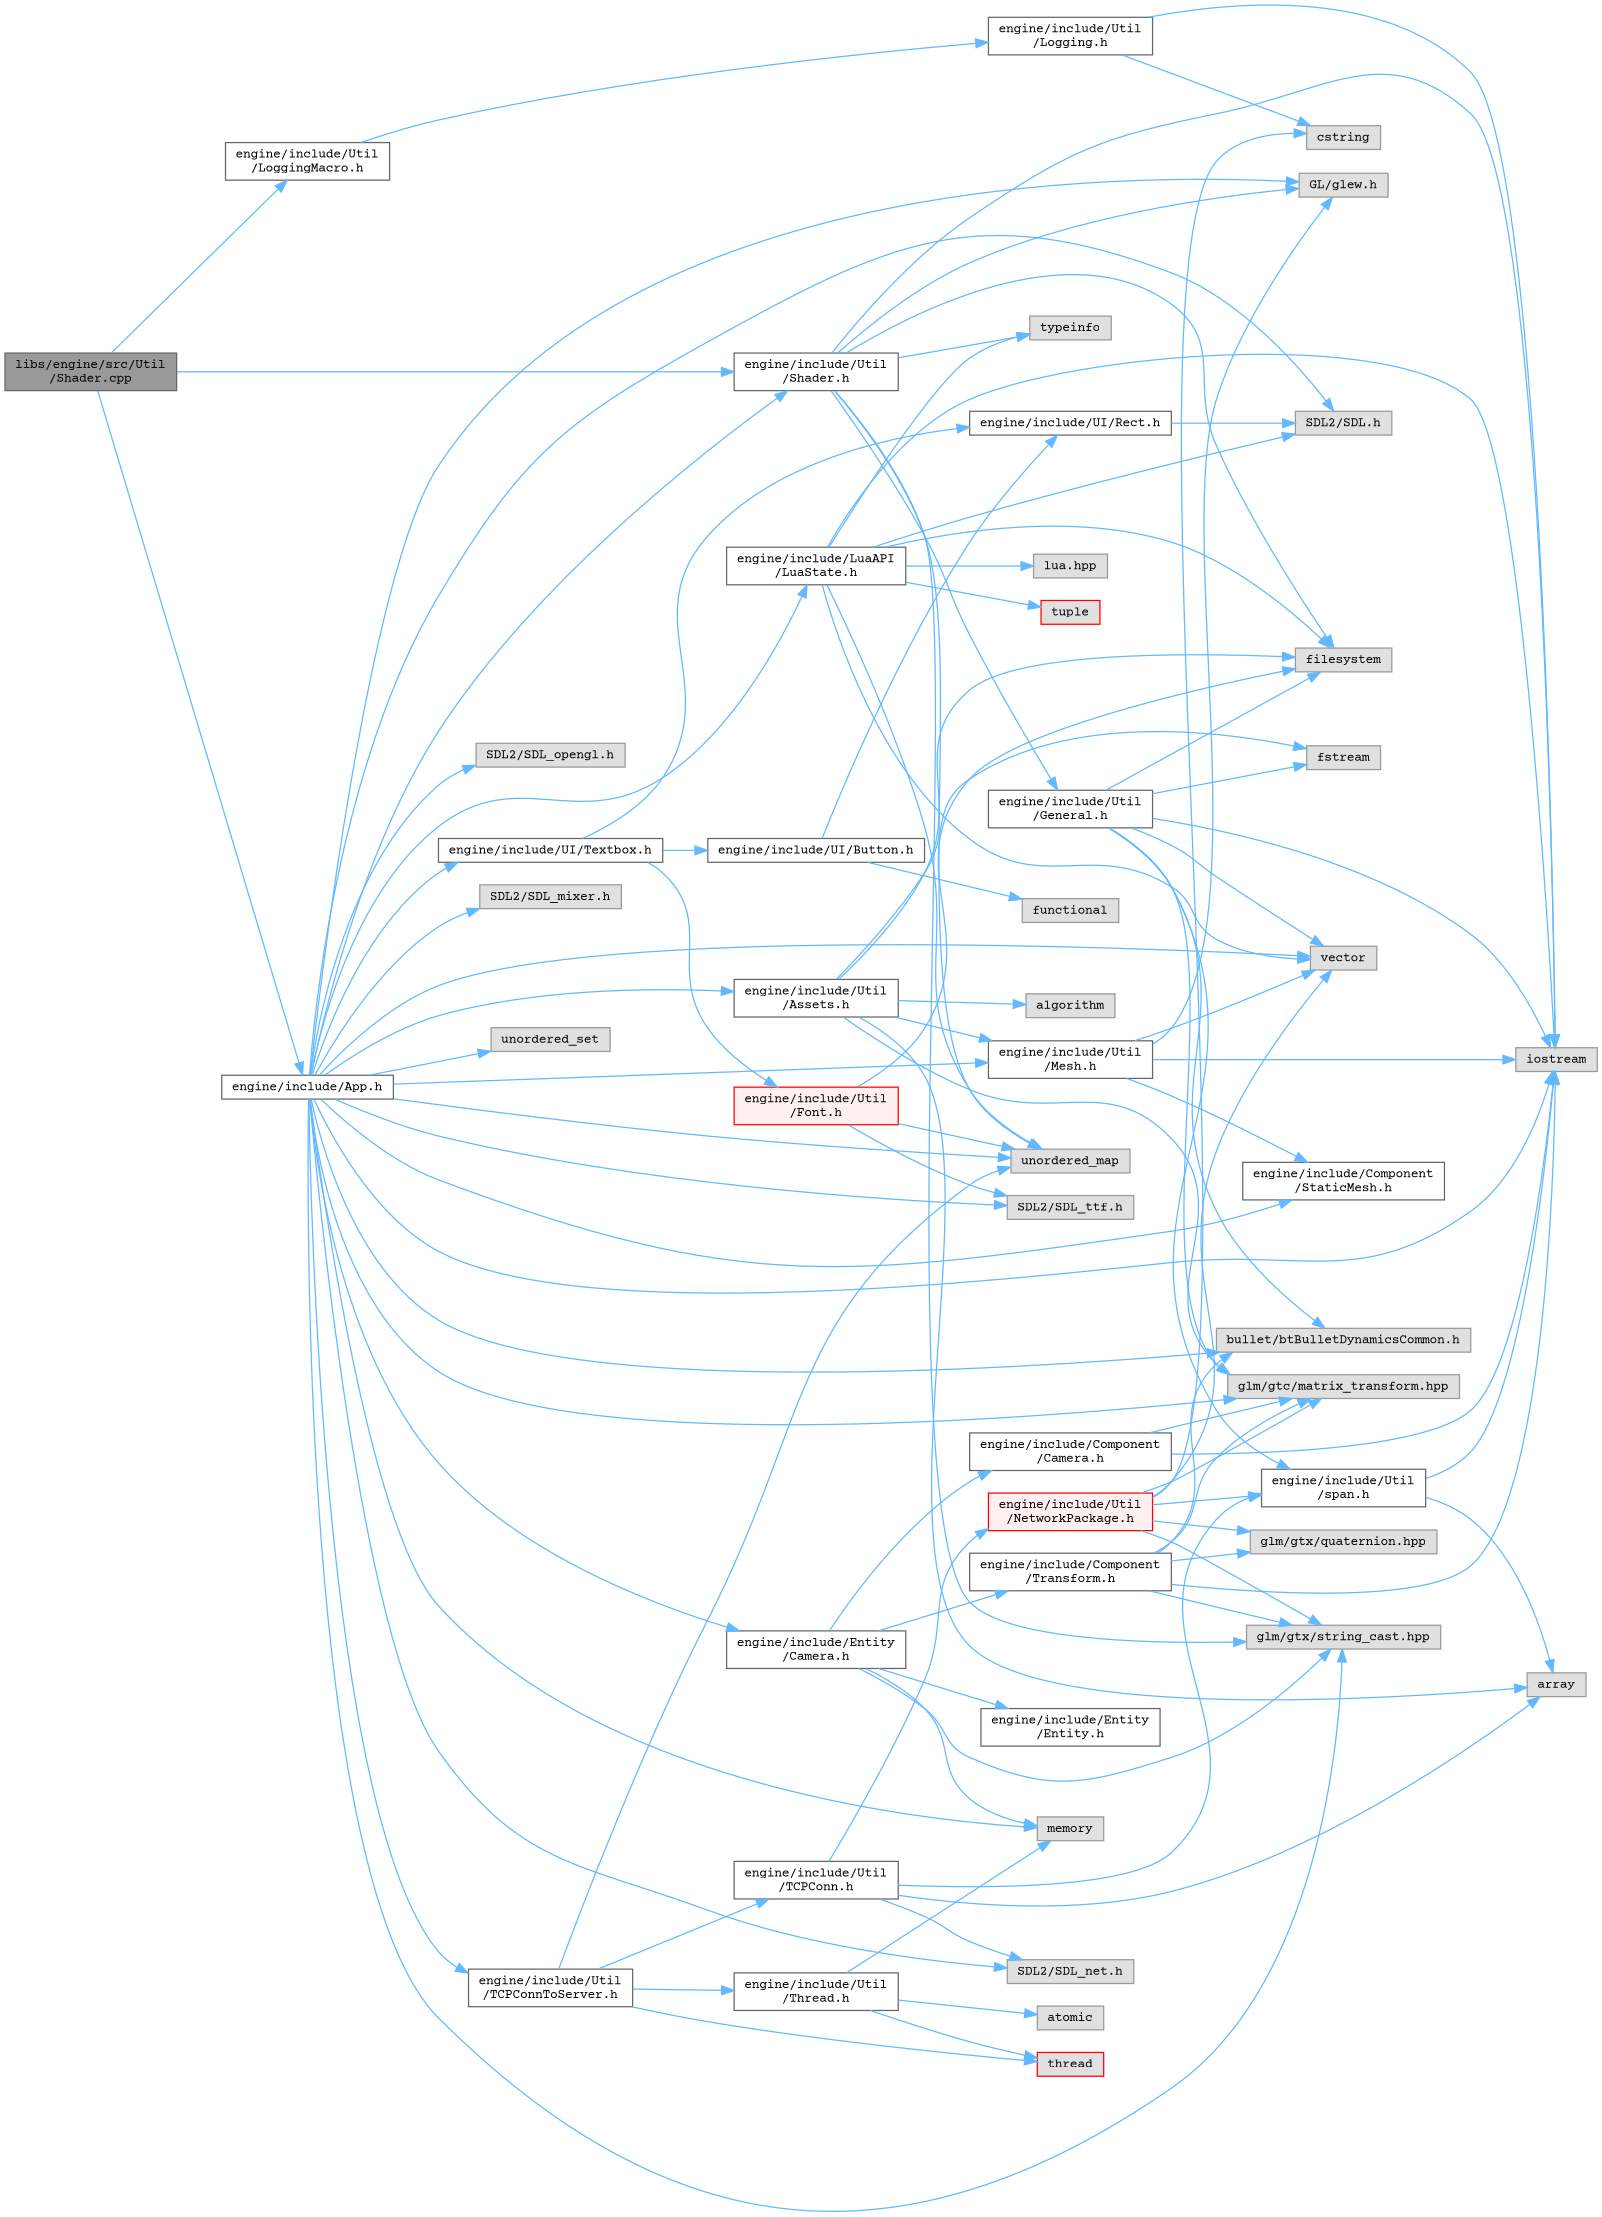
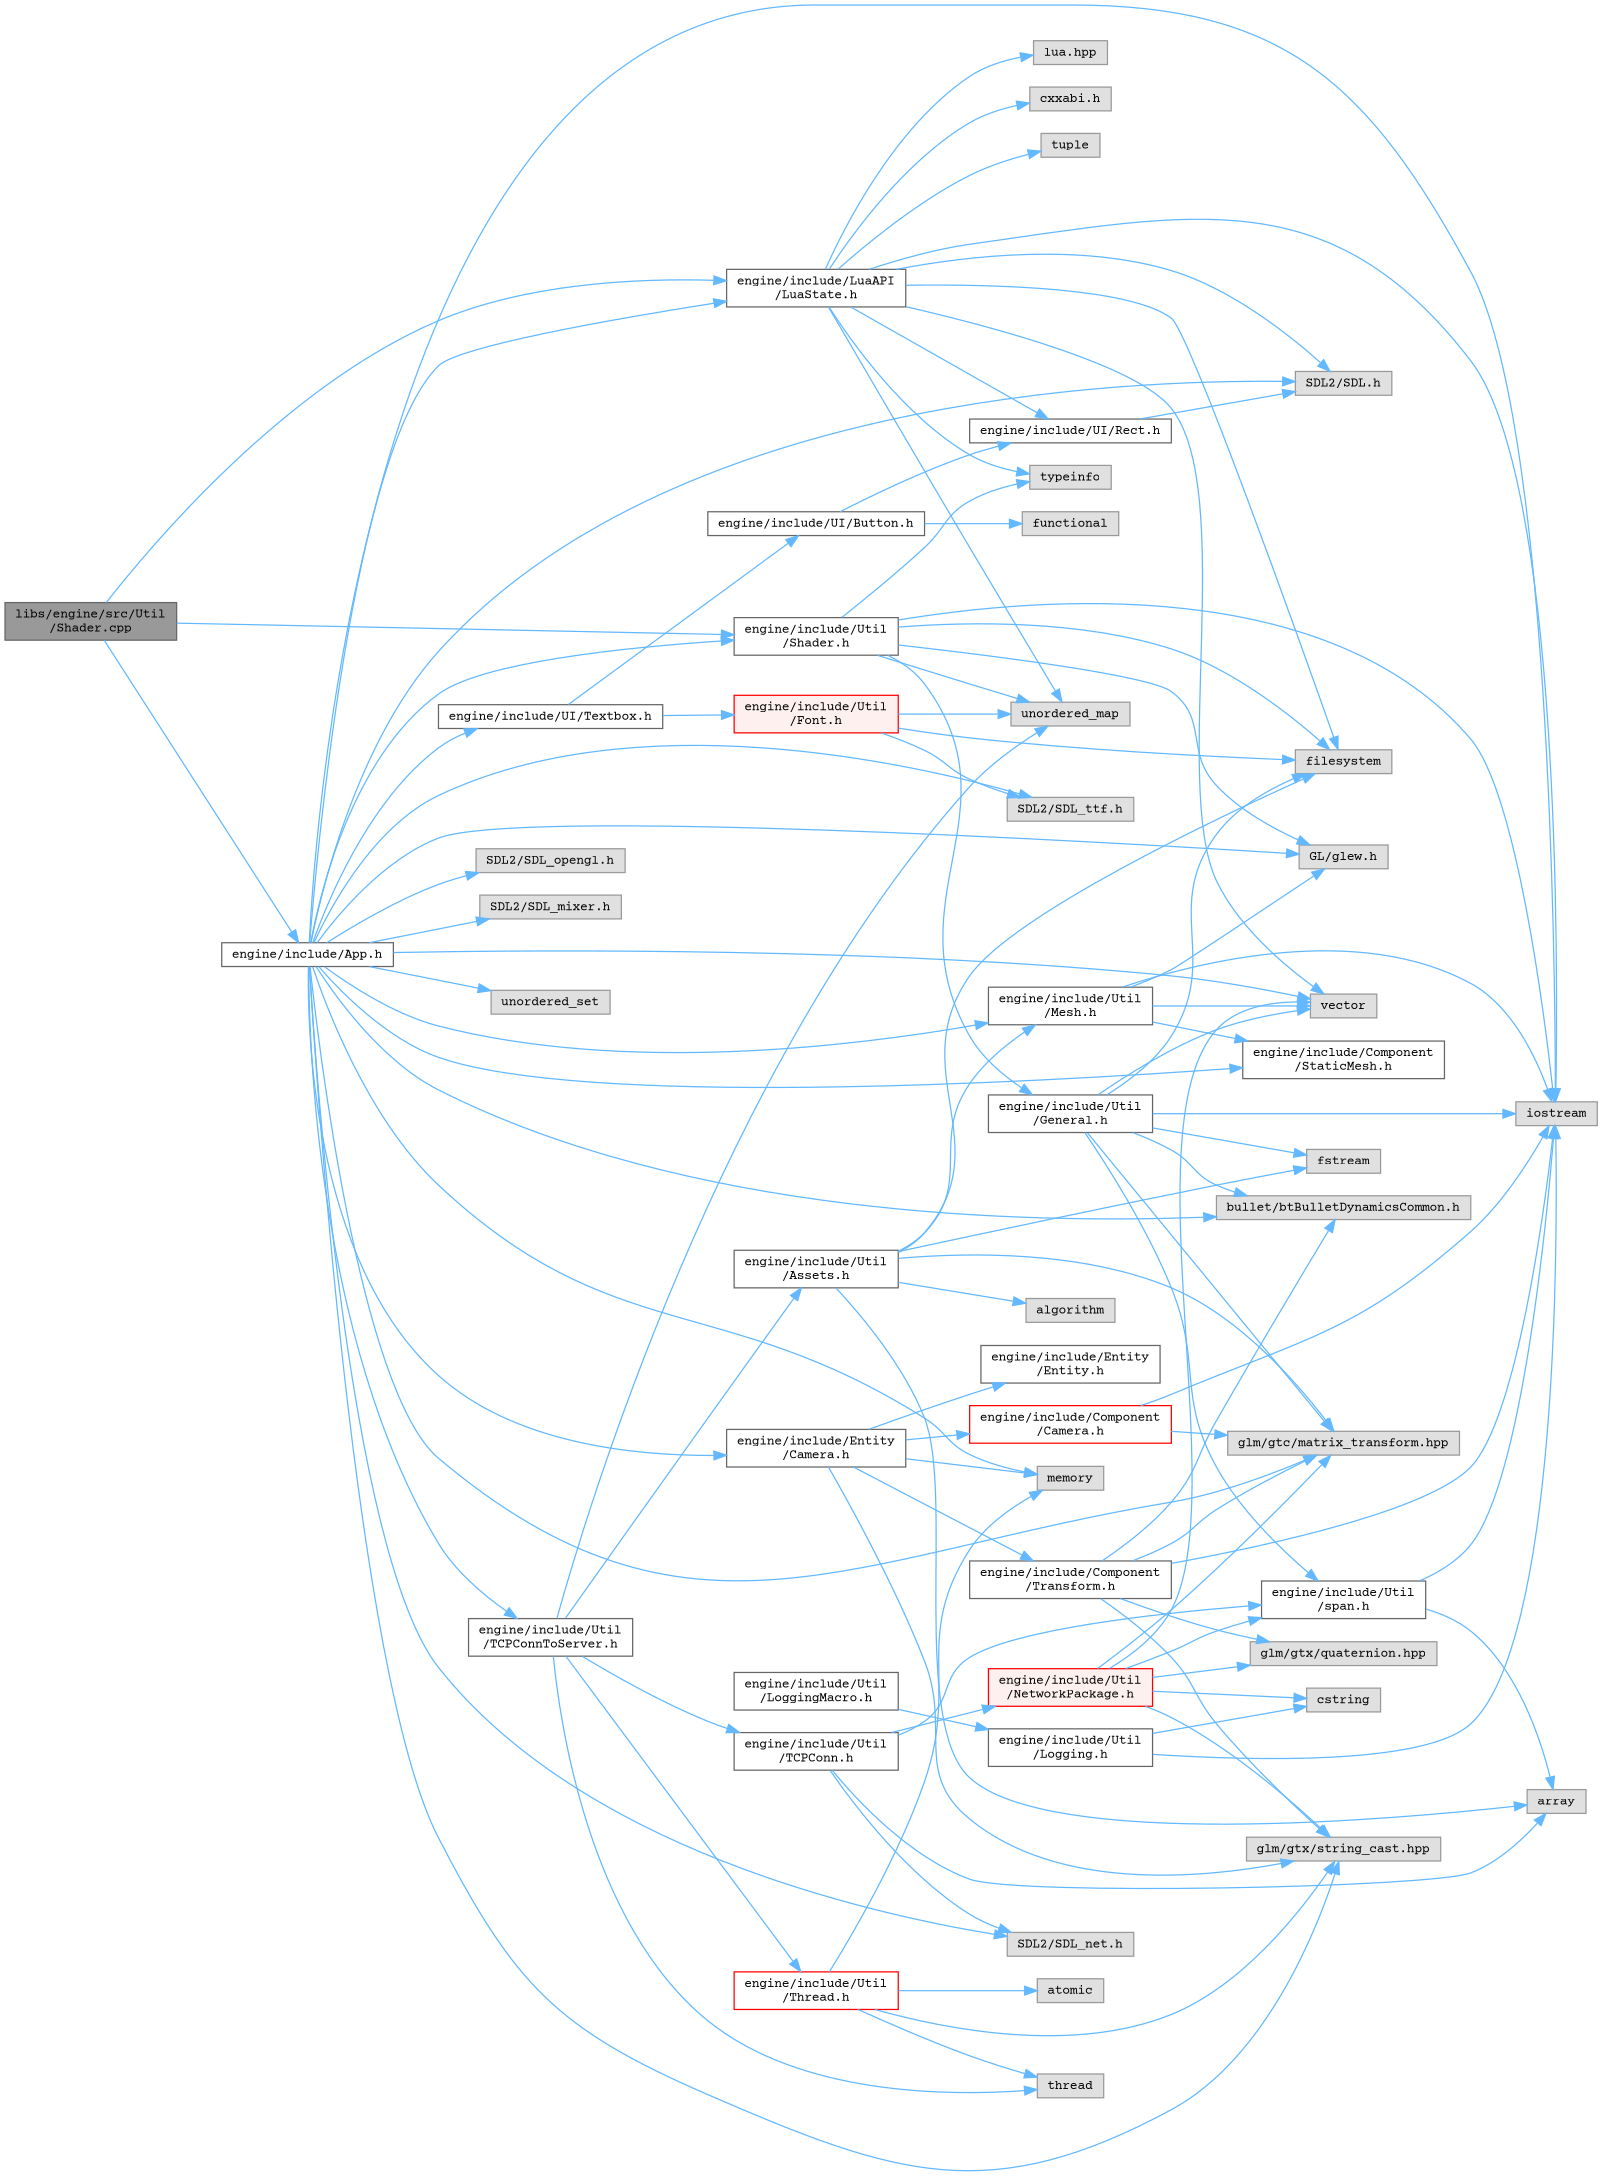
node "cxxabi.h": added
edge "libs/engine/src/Util /Shader.cpp" -> "engine/include/Util /LoggingMacro.h": now "libs/engine/src/Util /Shader.cpp" -> "engine/include/LuaAPI /LuaState.h"
edge "engine/include/UI/Textbox.h" -> "engine/include/UI/Rect.h": now "engine/include/LuaAPI /LuaState.h" -> "engine/include/UI/Rect.h"
node "tuple": color red -> grey60
edge "engine/include/App.h" -> "engine/include/Util /Assets.h": now "engine/include/Util /TCPConnToServer.h" -> "engine/include/Util /Assets.h"
edge "engine/include/Util /Shader.h" -> "glm/gtx/string_cast.hpp": now "engine/include/Util /Thread.h" -> "glm/gtx/string_cast.hpp"
edge "engine/include/App.h" -> "unordered_map": removed
node "engine/include/Component /Camera.h": color grey40 -> red
node "engine/include/Util /Thread.h": color grey40 -> red
node "thread": color red -> grey60
